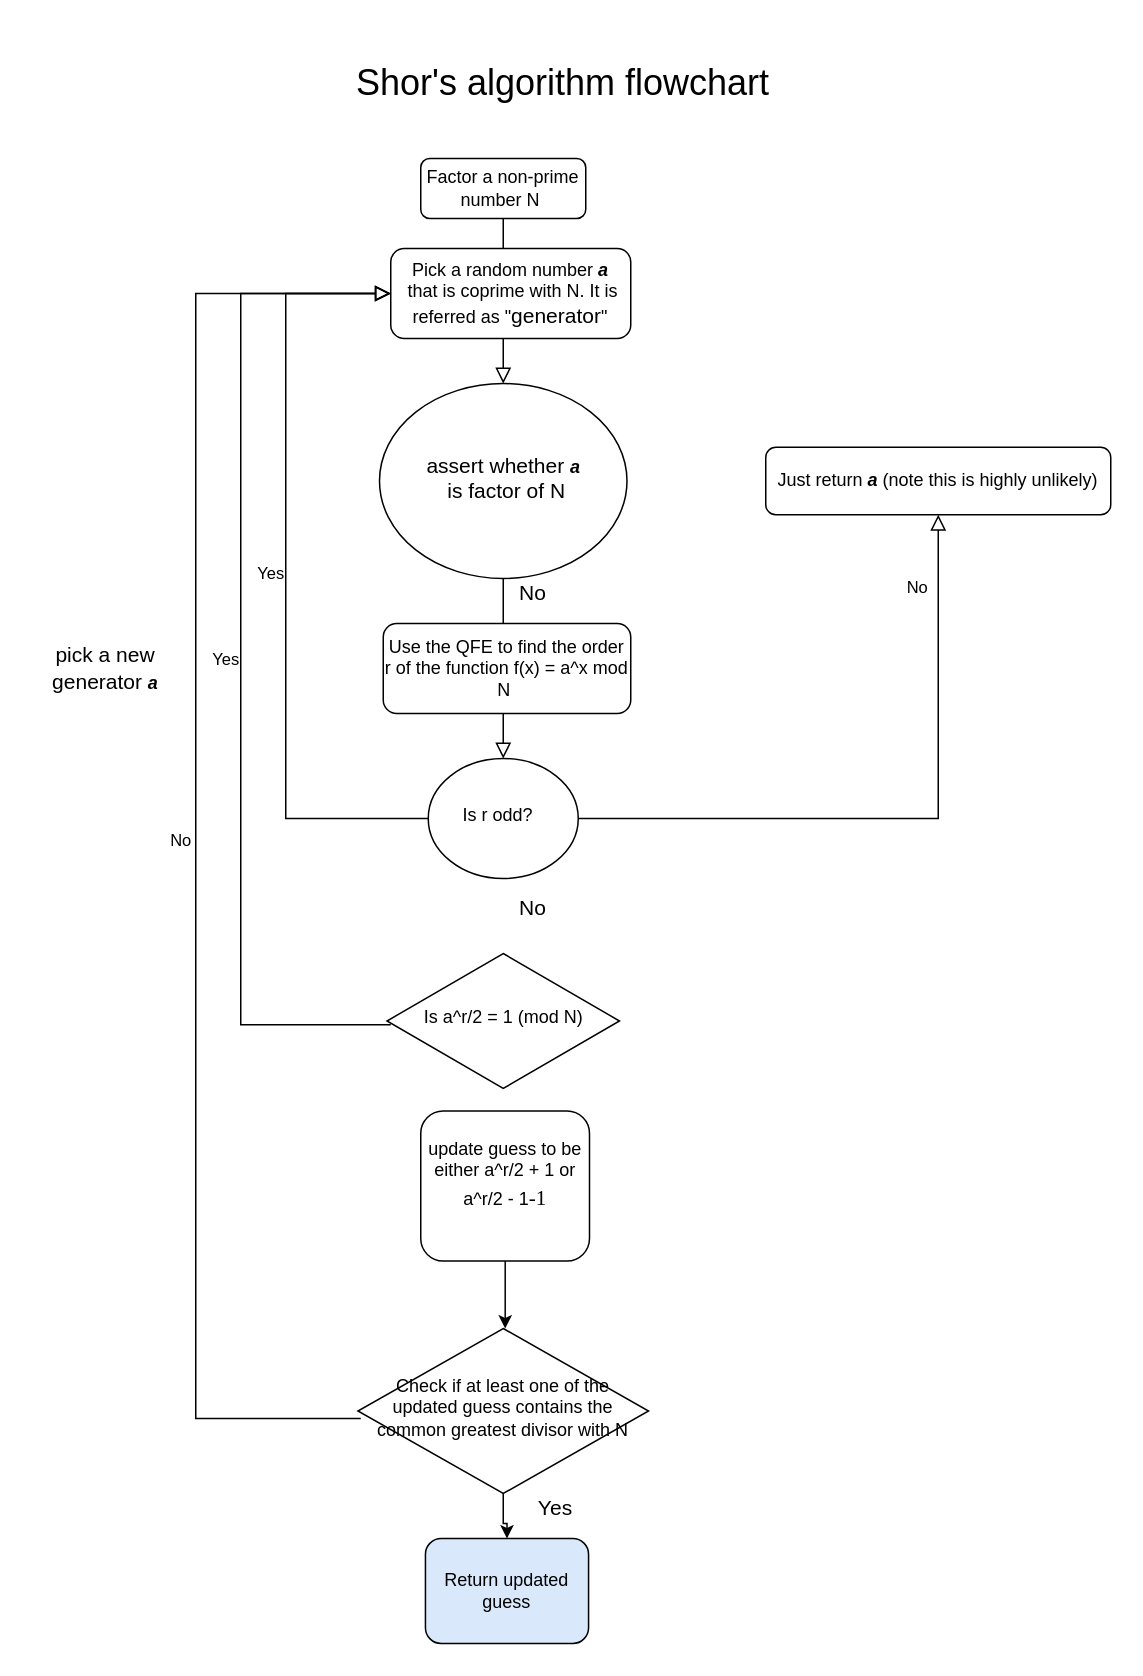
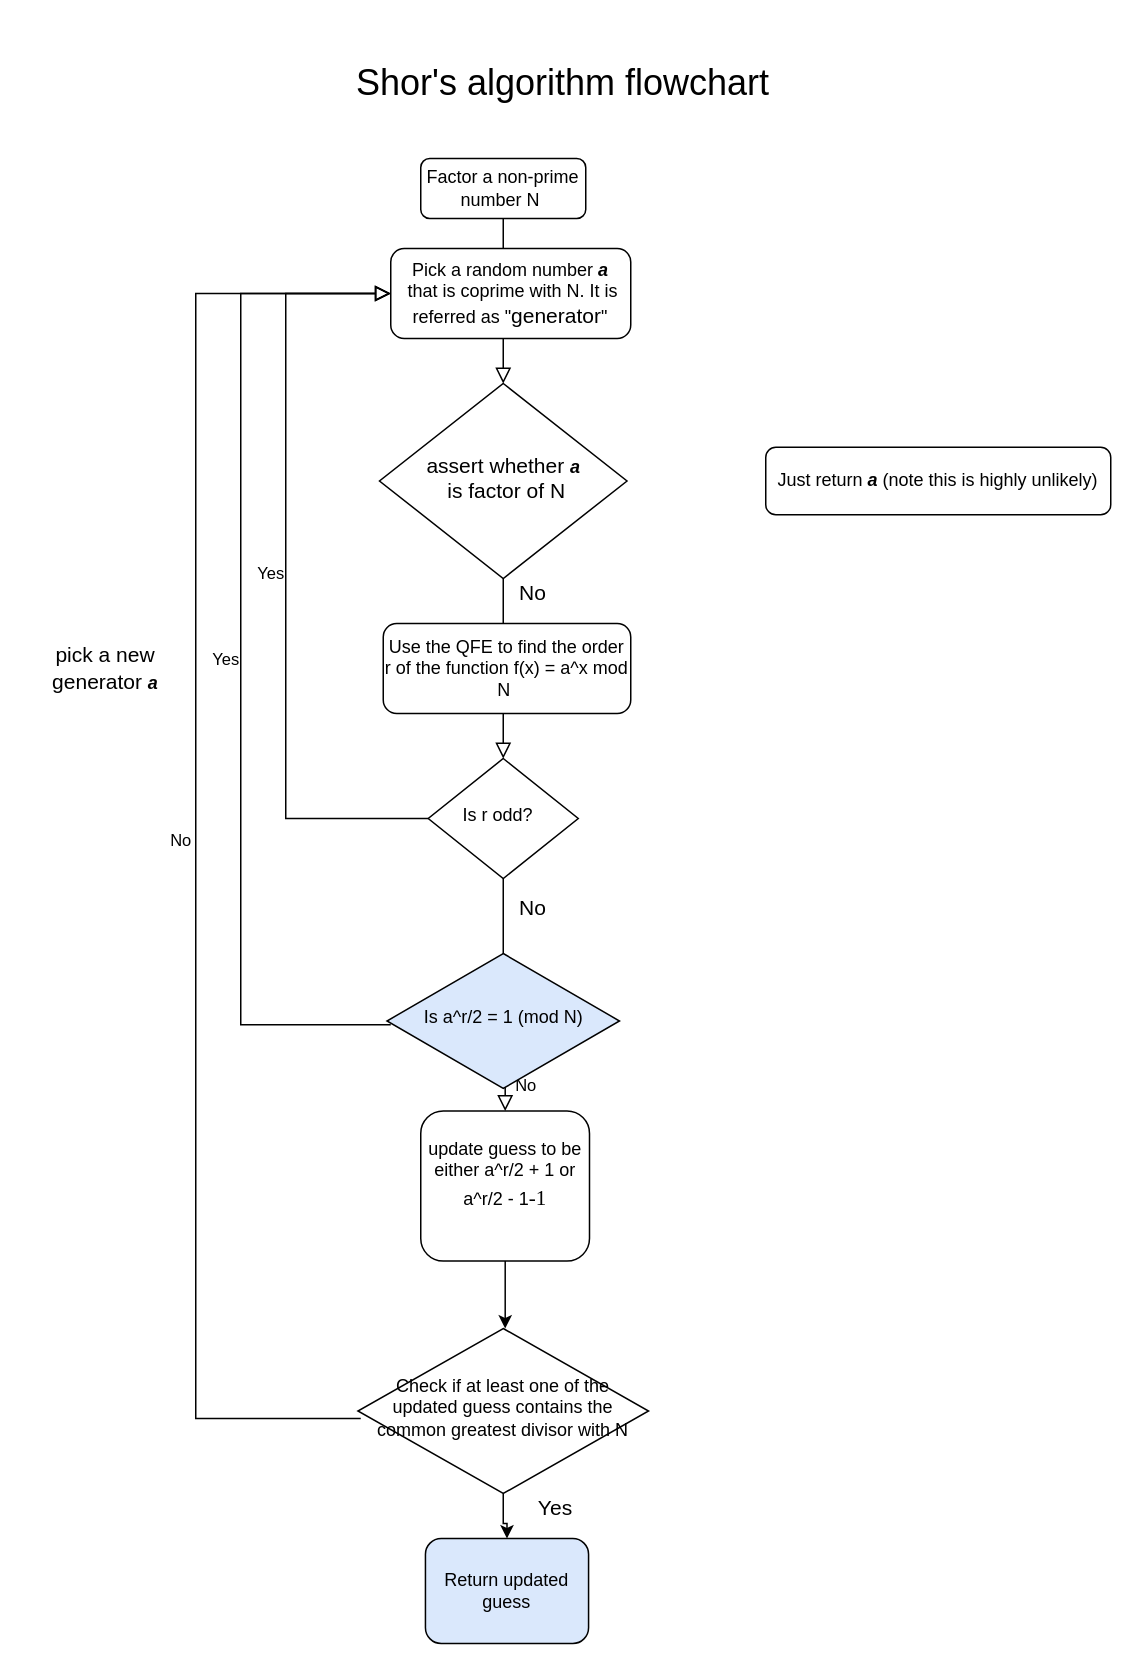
node "assert whether a is factor of N": shape ellipse -> diamond
node "Is r odd?": shape ellipse -> diamond
edge "Is r odd?" -> "Just return a (note this is highly unlikely)": now "Is r odd?" -> "update guess to be either a^r/2 + 1 or a^r/2 - 1-1"
node "Is a^r/2 = 1 (mod N)": fillcolor #ffffff -> #dae8fc
